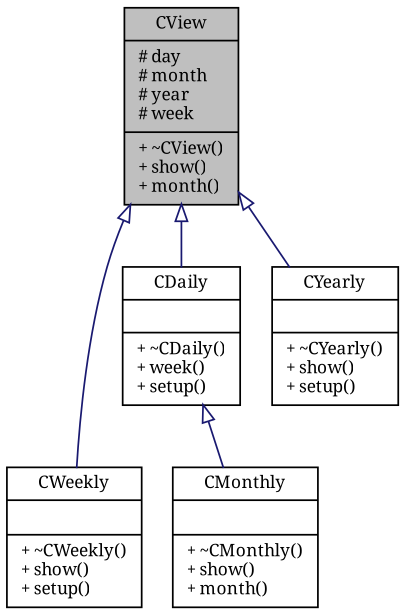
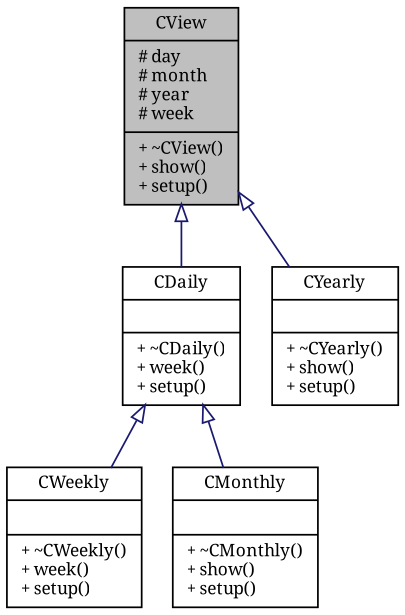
node "CView": text "+ month()" -> "+ setup()"
edge "CWeekly" -> "CView": now "CWeekly" -> "CDaily"
node "CWeekly": text "+ show()" -> "+ week()"
node "CMonthly": text "+ month()" -> "+ setup()"
